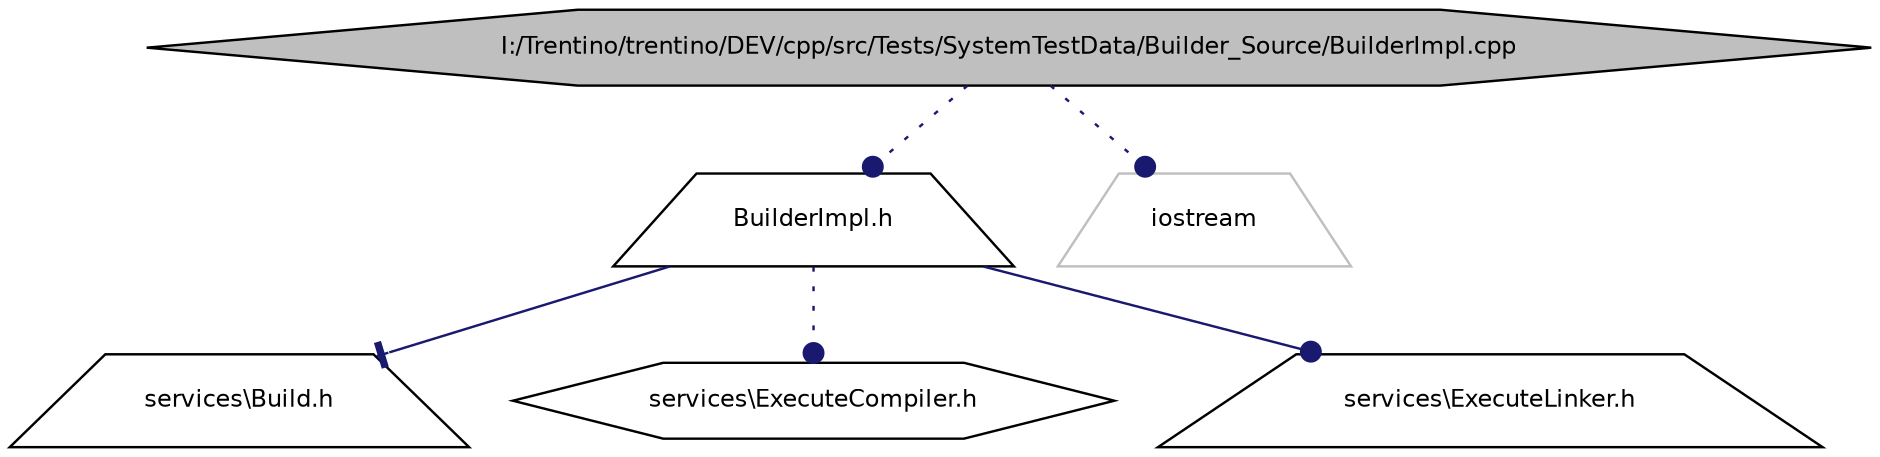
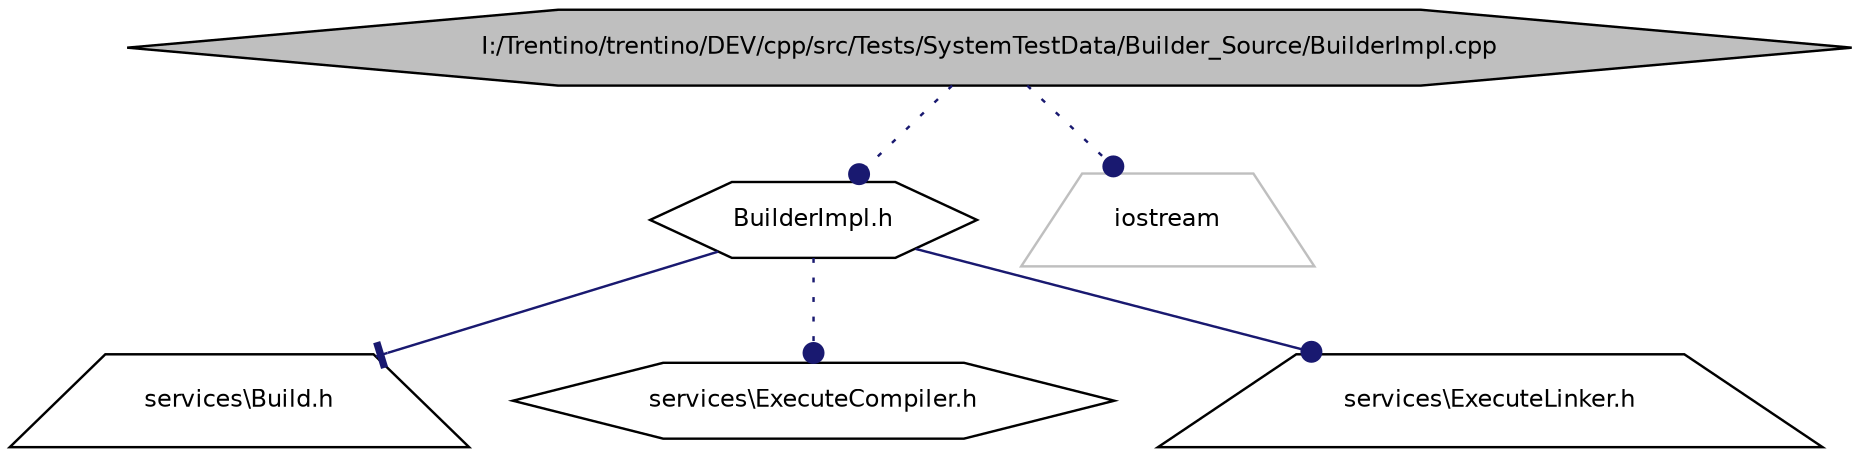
node "BuilderImpl.h": shape trapezium -> hexagon
